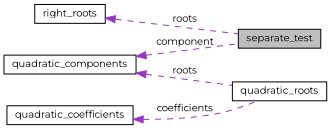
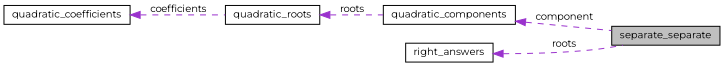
node "right_roots": label "right_roots" -> "right_answers"
node "separate_test": label "separate_test" -> "separate_separate"
edge "quadratic_roots" -> "quadratic_components": reversed
